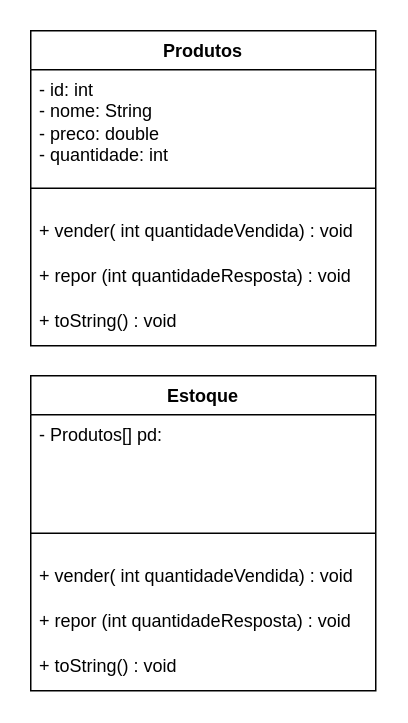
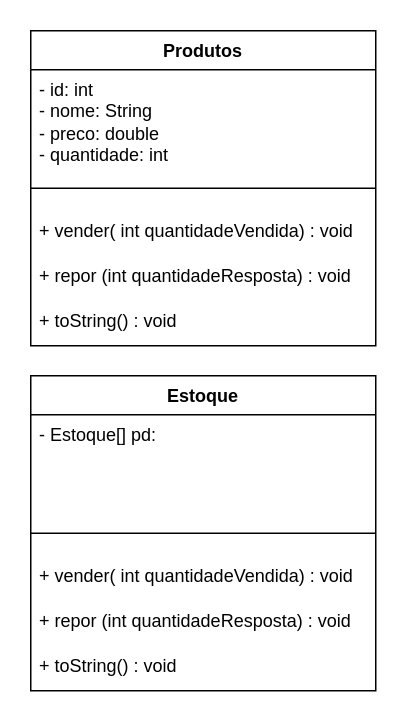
node "- Produtos[] pd:": label "- Produtos[] pd:" -> "- Estoque[] pd:"
